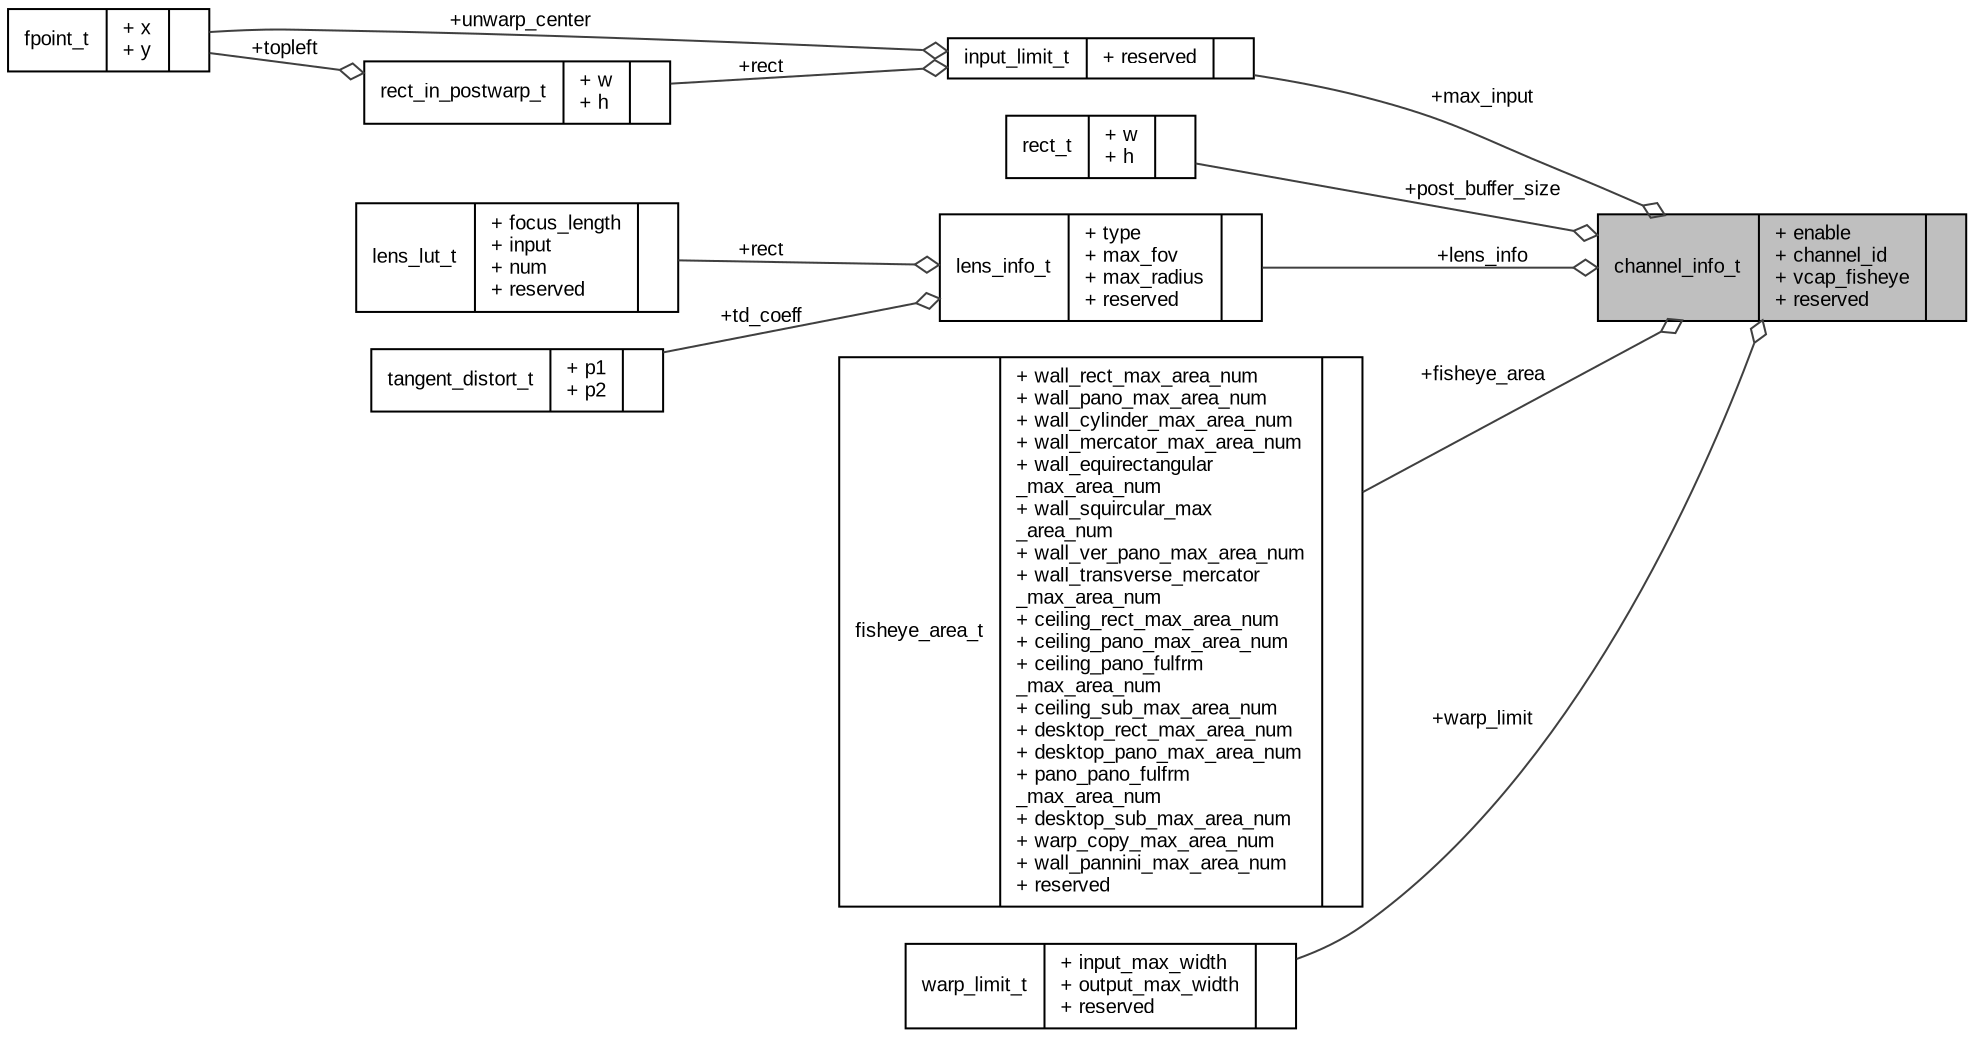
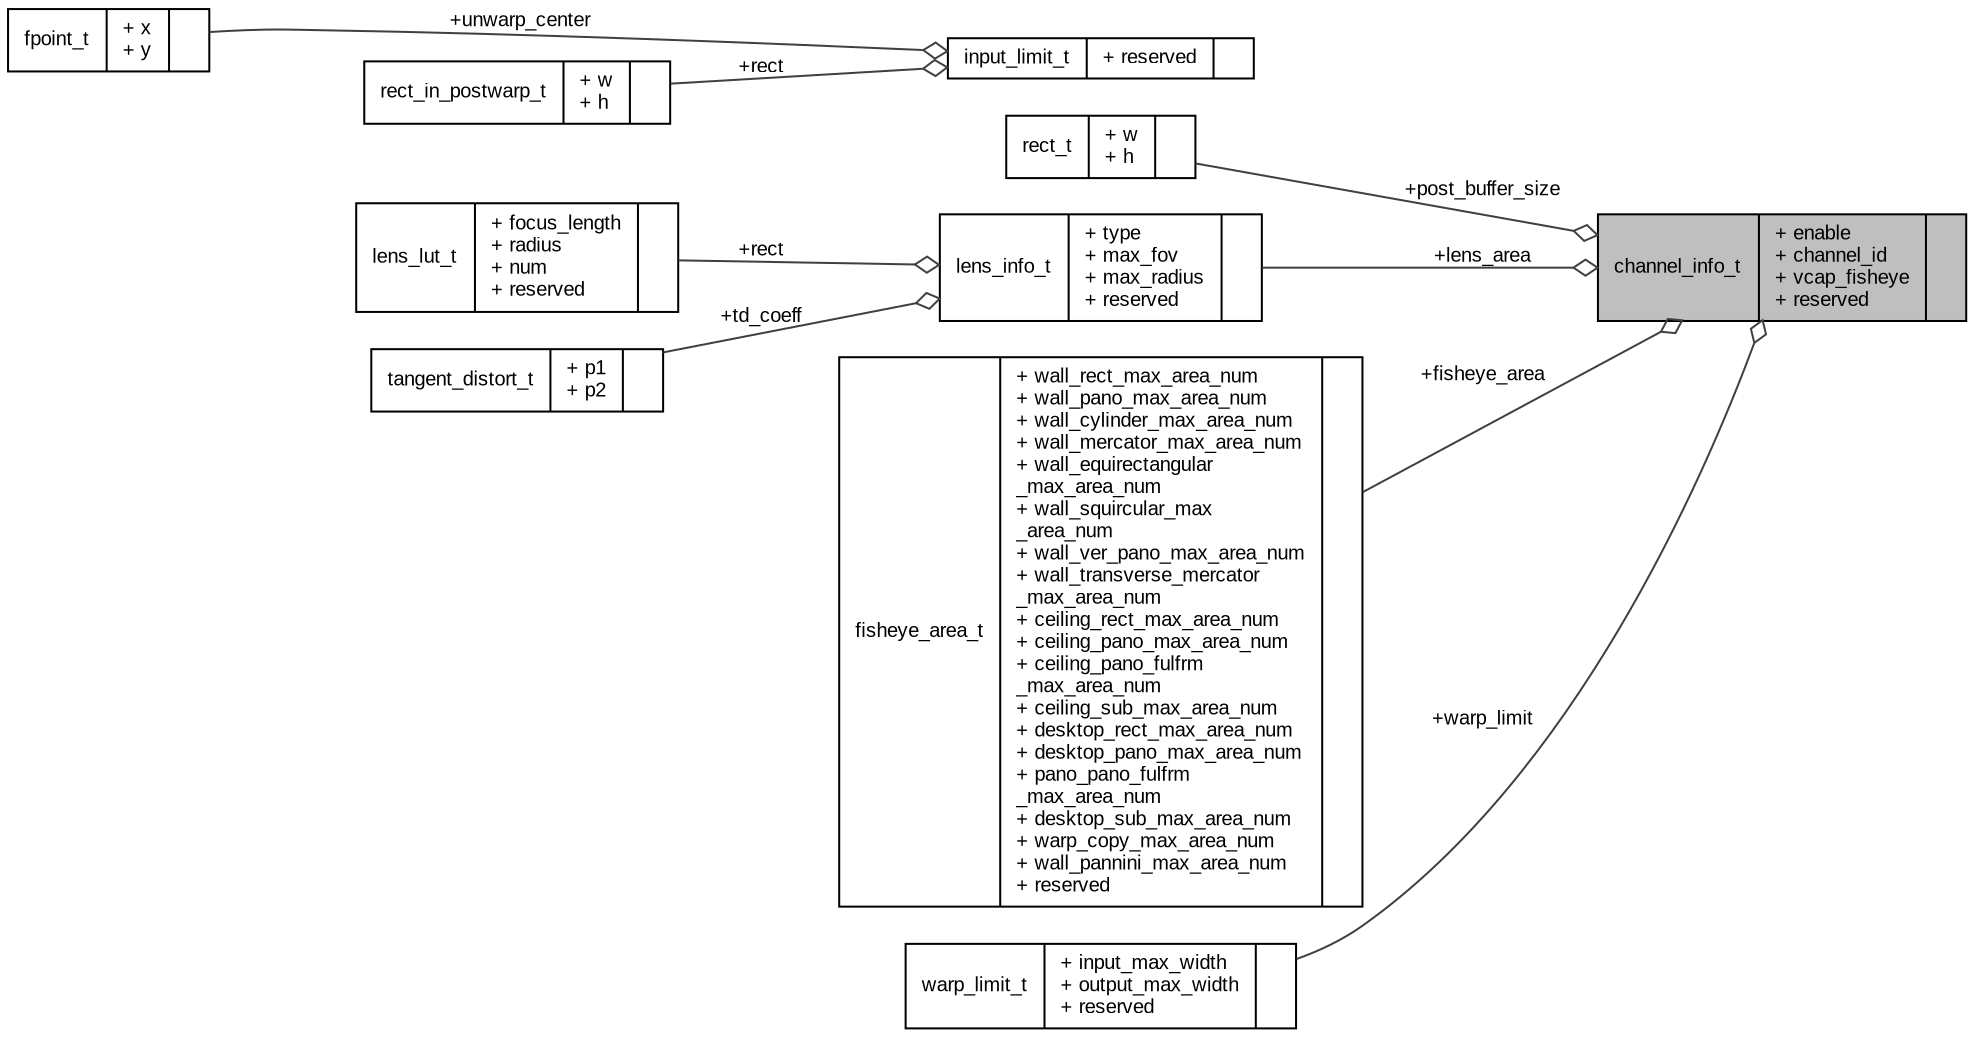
edge "fpoint_t" -> "rect_in_postwarp_t": removed, label "+topleft"
edge "input_limit_t" -> "channel_info_t": removed, label "+max_input"
node "lens_lut_t": text "+ input" -> "+ radius"
edge "lens_info_t" -> "channel_info_t": label " +lens_info" -> " +lens_area"
